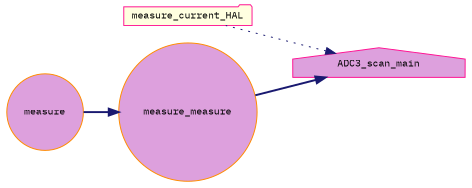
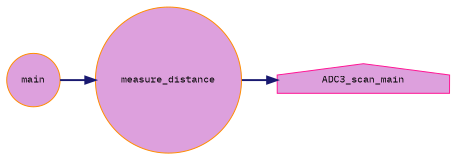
node "measure_current_HAL": removed
node "measure": label "measure" -> "main"
node "measure_measure": label "measure_measure" -> "measure_distance"
